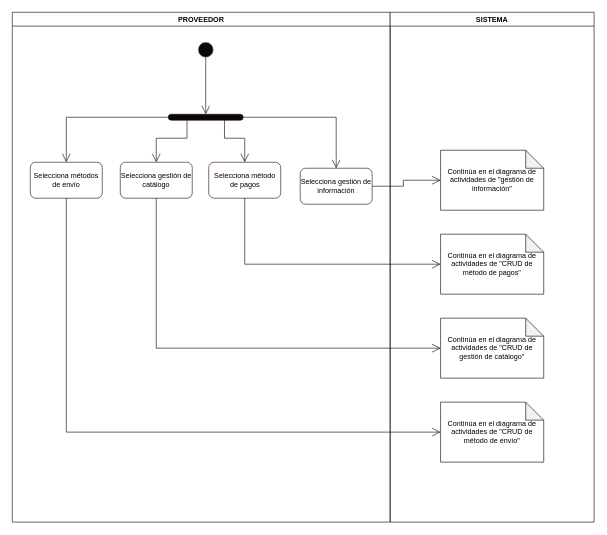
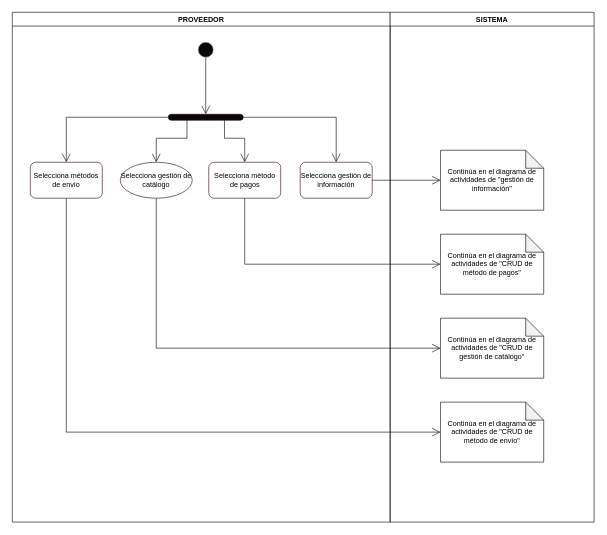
node "Selecciona gestión de catálogo": shape rounded rectangle -> ellipse
node "Selecciona gestión de información": moved (336, 186) -> (336, 180)
